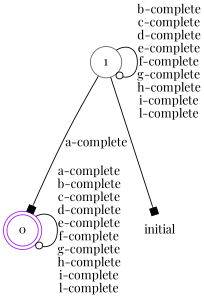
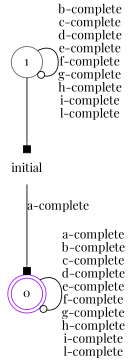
edge "1" -> "0": now "initial" -> "0"
